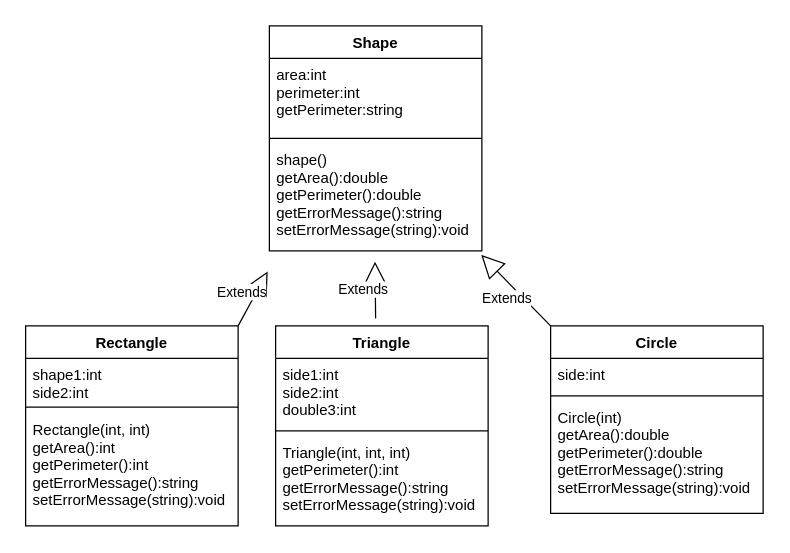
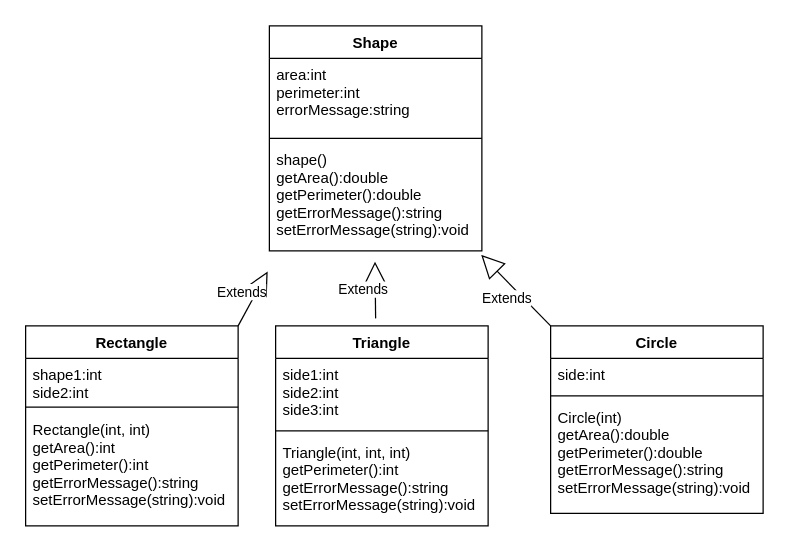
node "area:int perimeter:int getPerimeter:string": label "area:int perimeter:int getPerimeter:string" -> "area:int perimeter:int errorMessage:string"
node "side1:int side2:int double3:int": label "side1:int side2:int double3:int" -> "side1:int side2:int side3:int"
